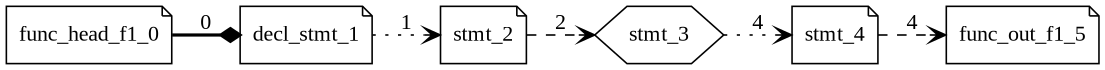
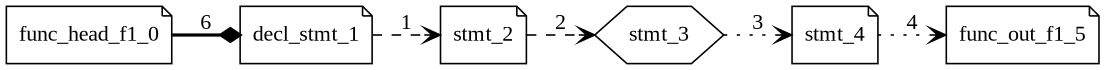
edge "func_head_f1_0" -> "decl_stmt_1": label "0" -> "6"
edge "stmt_3" -> "stmt_4": label "4" -> "3"
edge "decl_stmt_1" -> "stmt_2": style dotted -> dashed
edge "stmt_4" -> "func_out_f1_5": style dashed -> dotted
